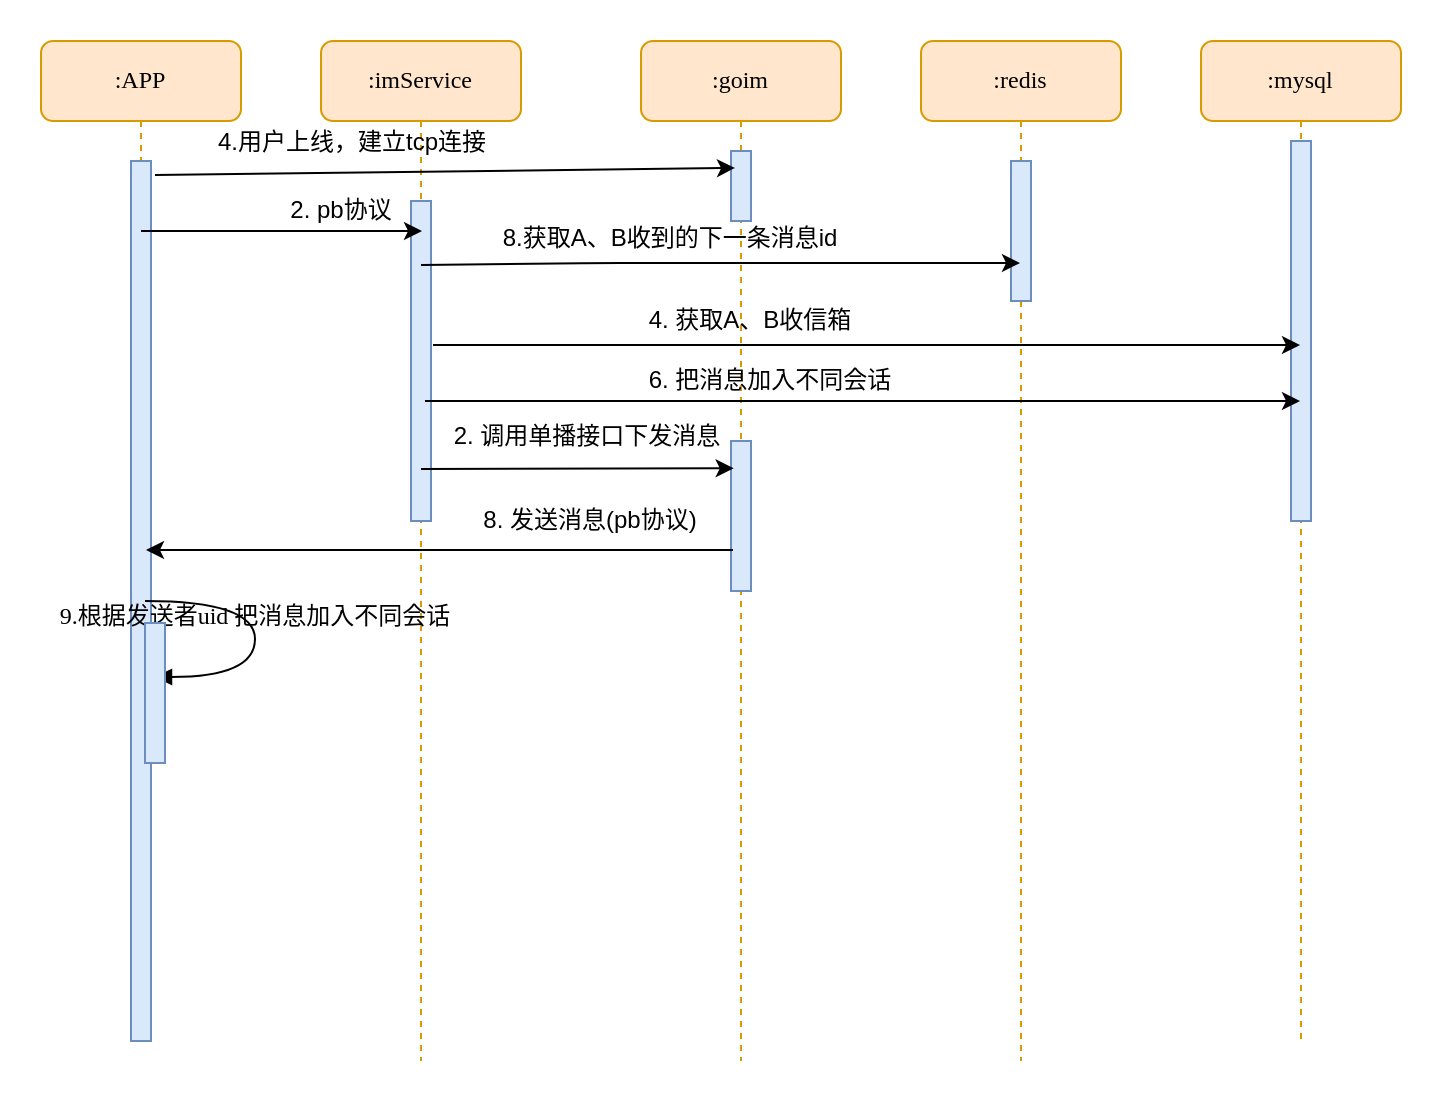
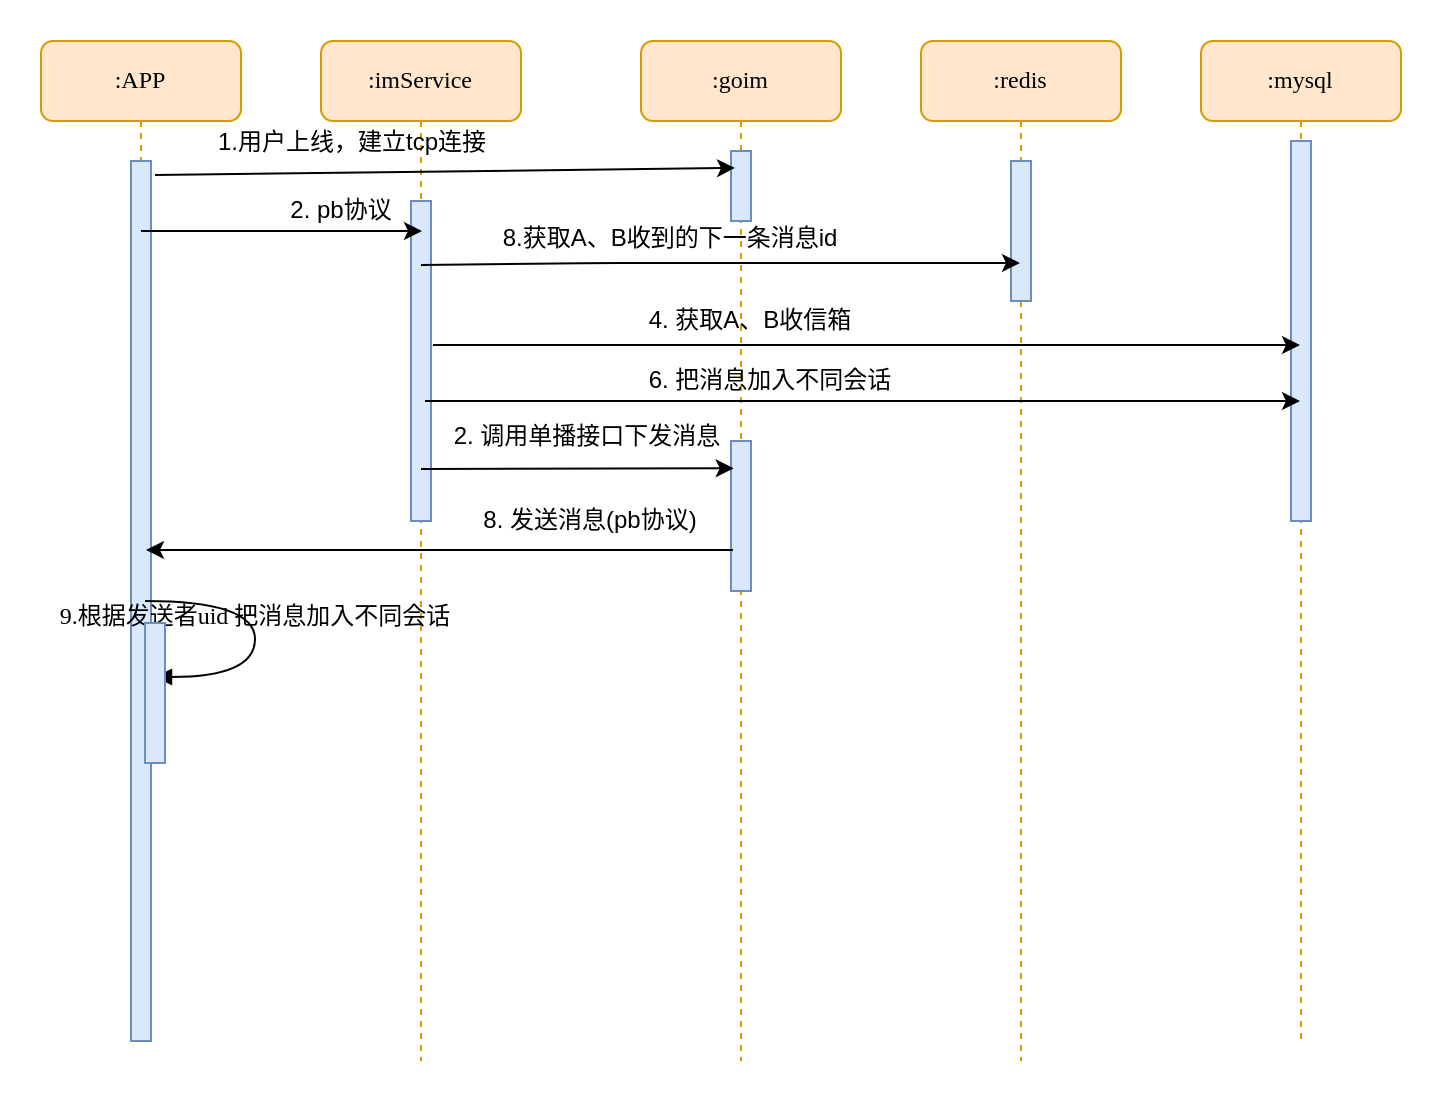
node "4.用户上线，建立tcp连接": label "4.用户上线，建立tcp连接" -> "1.用户上线，建立tcp连接"
